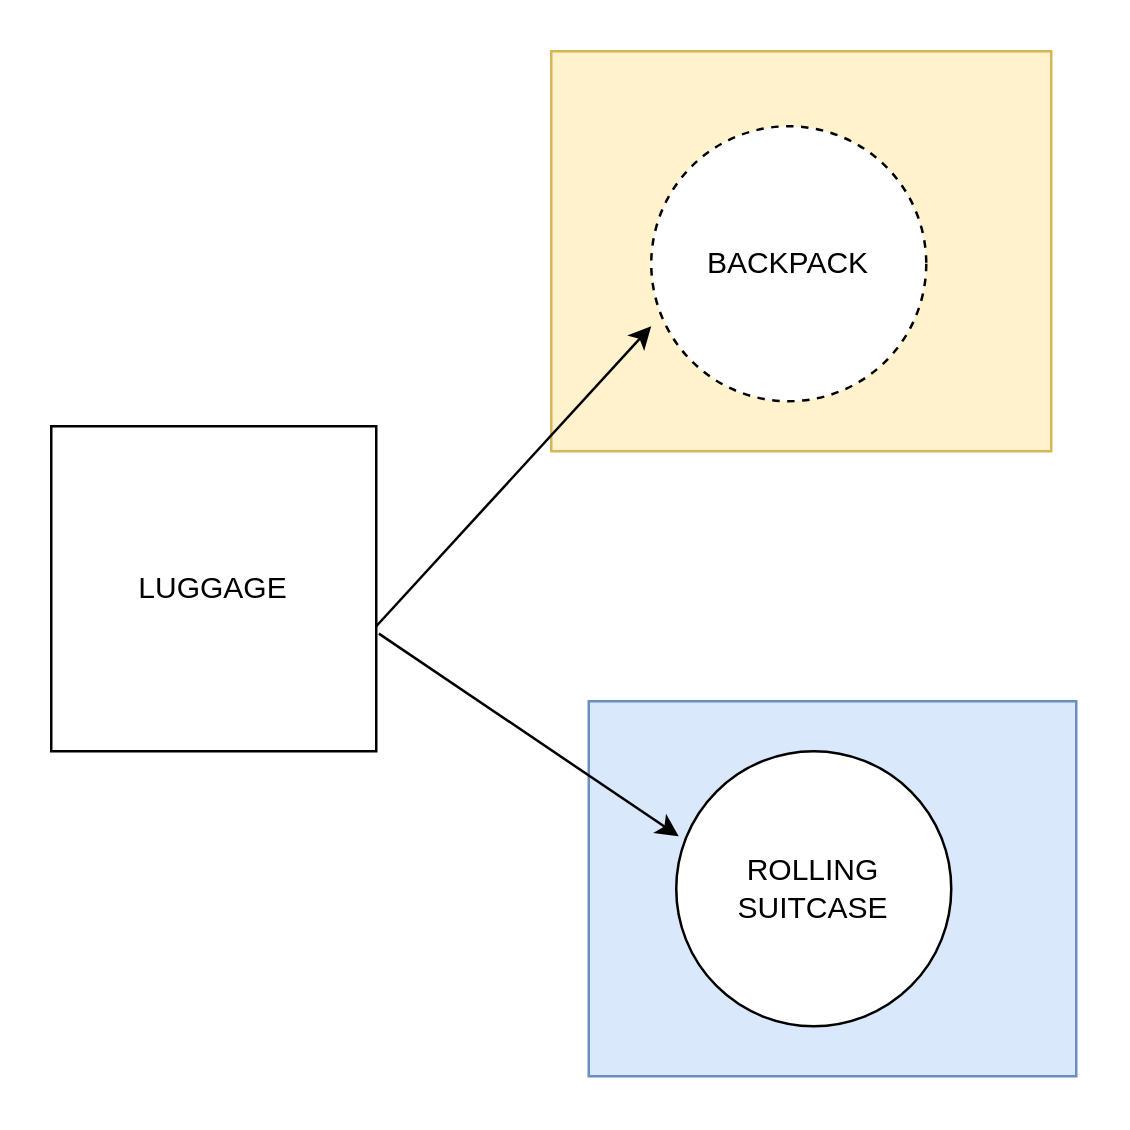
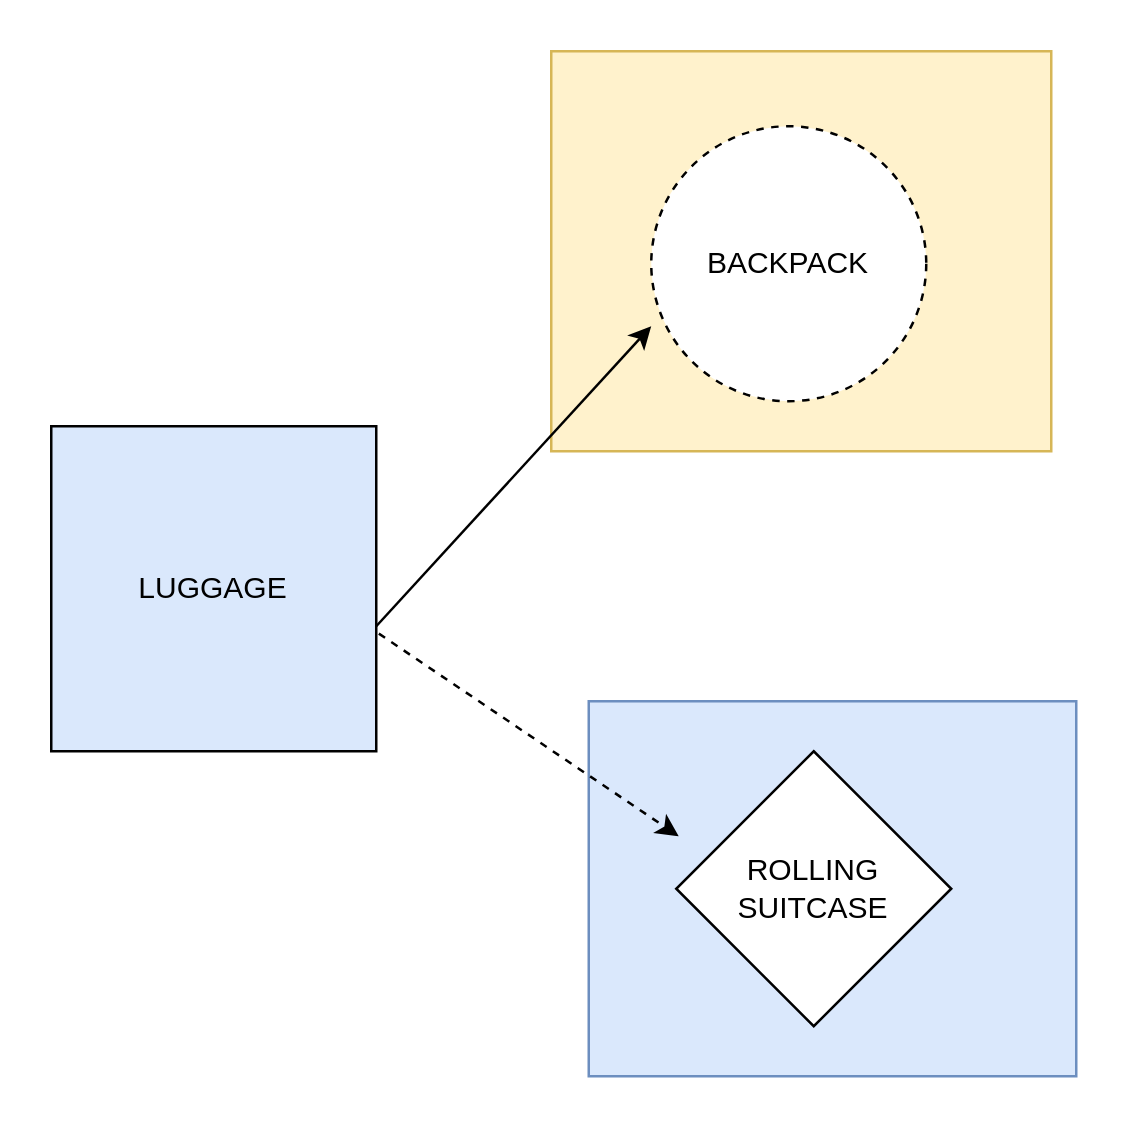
node "LUGGAGE": fillcolor #ffffff -> #dae8fc
edge "LUGGAGE" -> "ROLLING SUITCASE": style solid -> dashed
node "ROLLING SUITCASE": shape ellipse -> diamond
